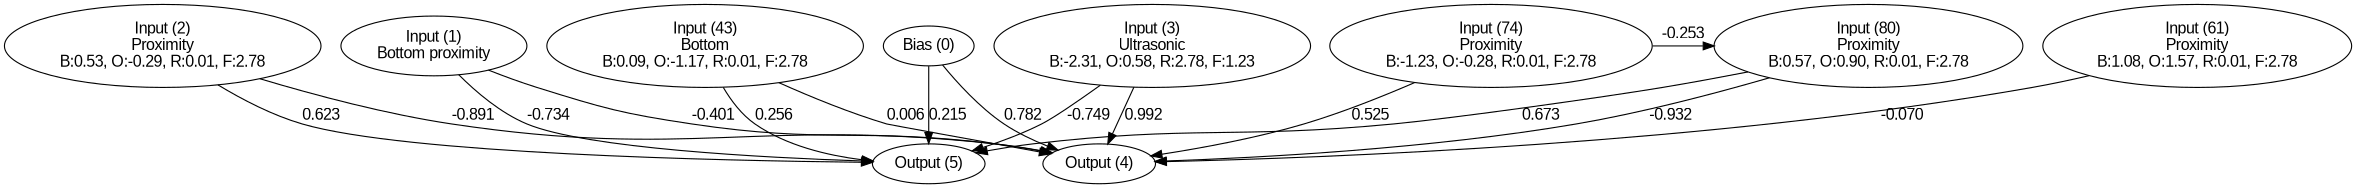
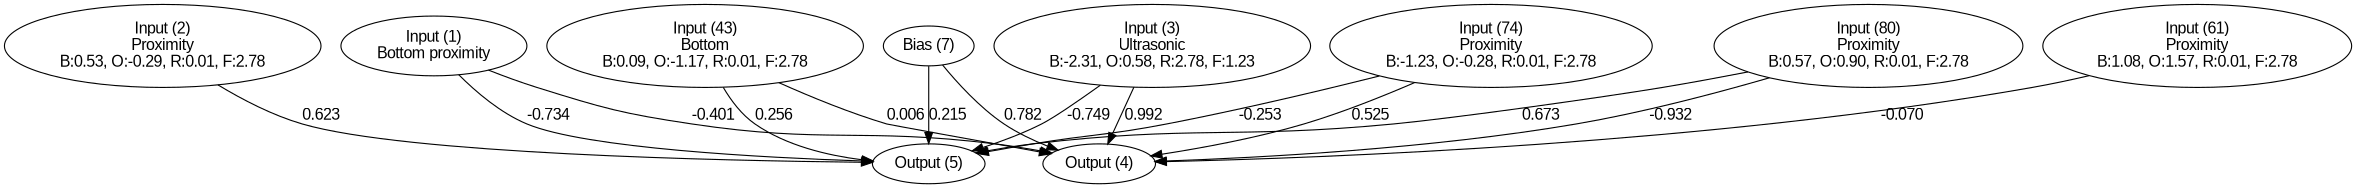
node "Bias (0)": label "Bias (0)" -> "Bias (7)"
edge "Input (74) Proximity B:-1.23, O:-0.28, R:0.01, F:2.78" -> "Input (80) Proximity B:0.57, O:0.90, R:0.01, F:2.78": now "Input (74) Proximity B:-1.23, O:-0.28, R:0.01, F:2.78" -> "Output (5)"
edge "Input (2) Proximity B:0.53, O:-0.29, R:0.01, F:2.78" -> "Output (4)": removed, label "-0.891"
